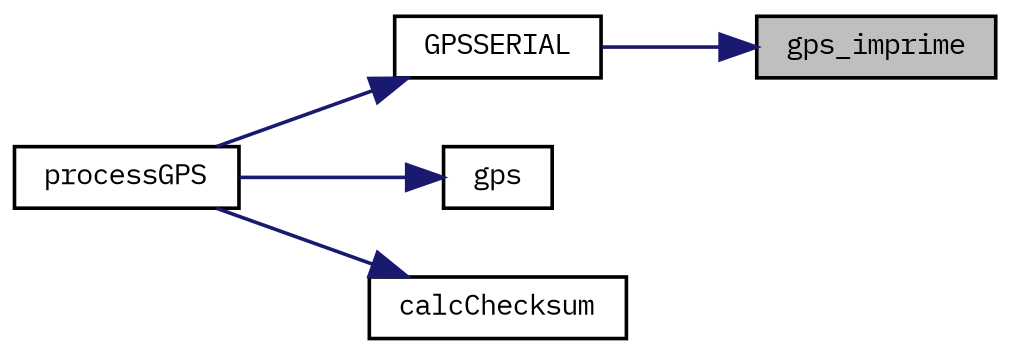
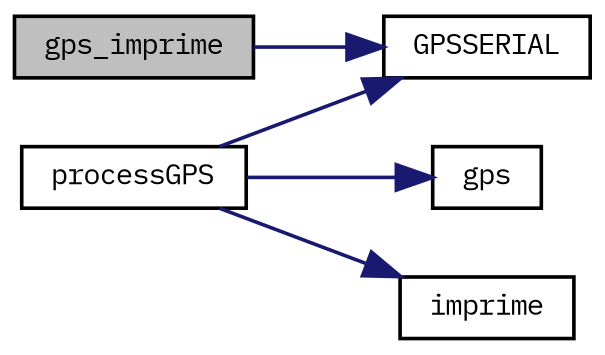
edge "GPSSERIAL" -> "gps_imprime": reversed
node "calcChecksum": label "calcChecksum" -> "imprime"
